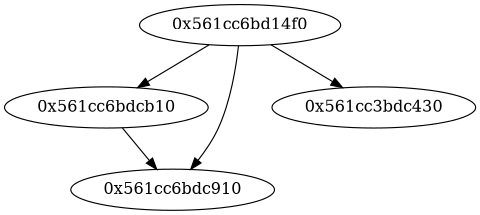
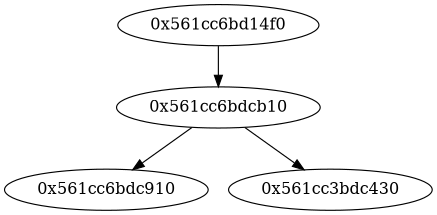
edge "0x561cc6bd14f0" -> "0x561cc3bdc430": now "0x561cc6bdcb10" -> "0x561cc3bdc430"
edge "0x561cc6bd14f0" -> "0x561cc6bdc910": removed
